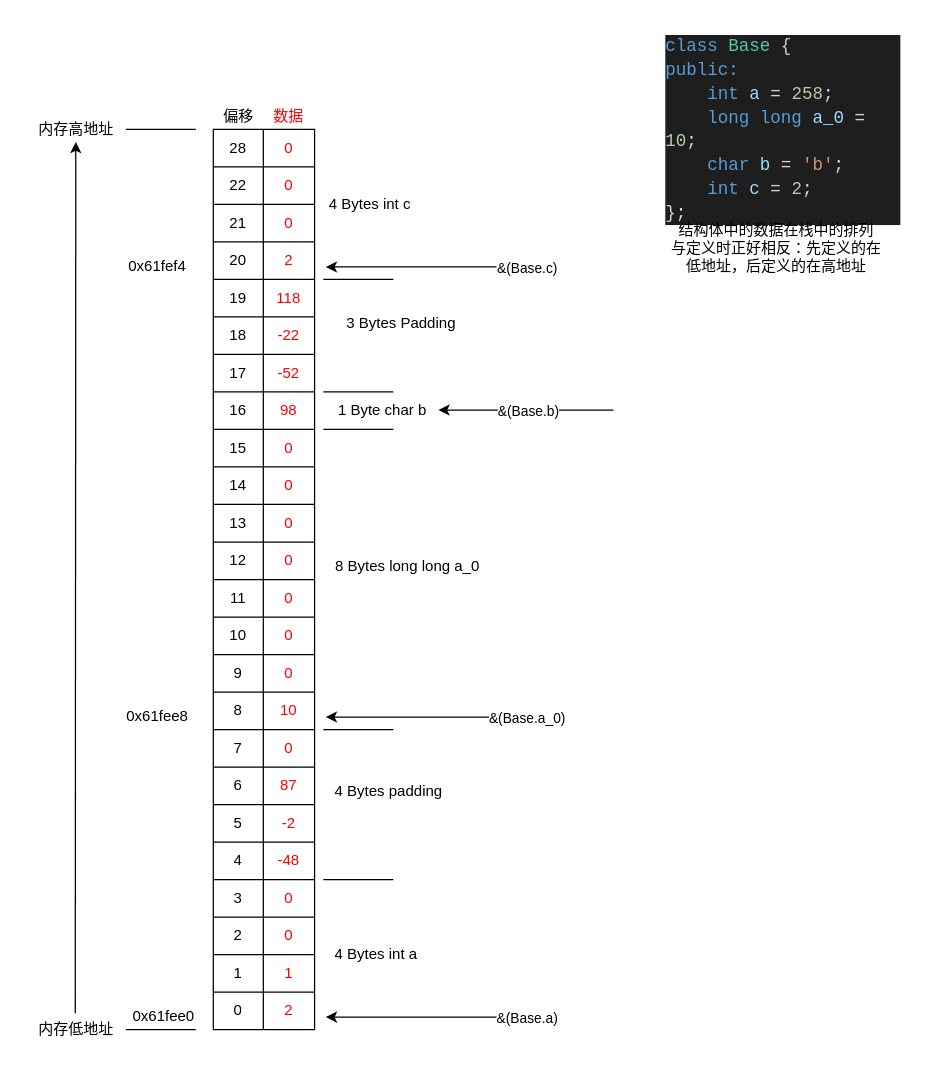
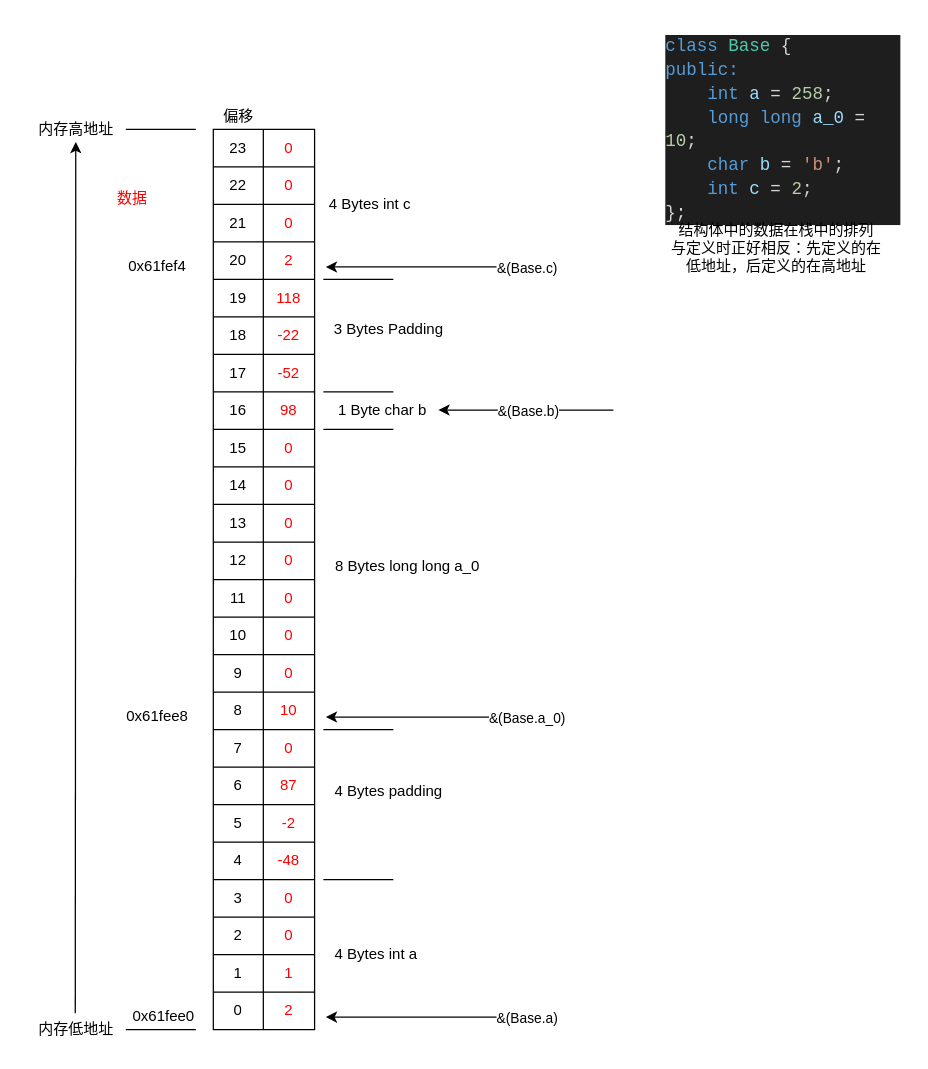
node "数据": moved (288, 117) -> (132, 198)
node "28": label "28" -> "23"
node "3 Bytes Padding": moved (401, 323) -> (388, 329)
